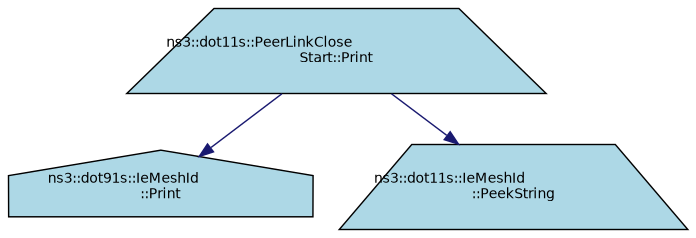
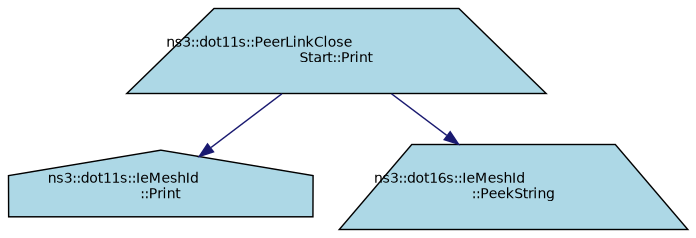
node "ns3::dot91s::IeMeshId ::Print": label "ns3::dot91s::IeMeshId ::Print" -> "ns3::dot11s::IeMeshId ::Print"
node "ns3::dot11s::IeMeshId ::PeekString": label "ns3::dot11s::IeMeshId ::PeekString" -> "ns3::dot16s::IeMeshId ::PeekString"
